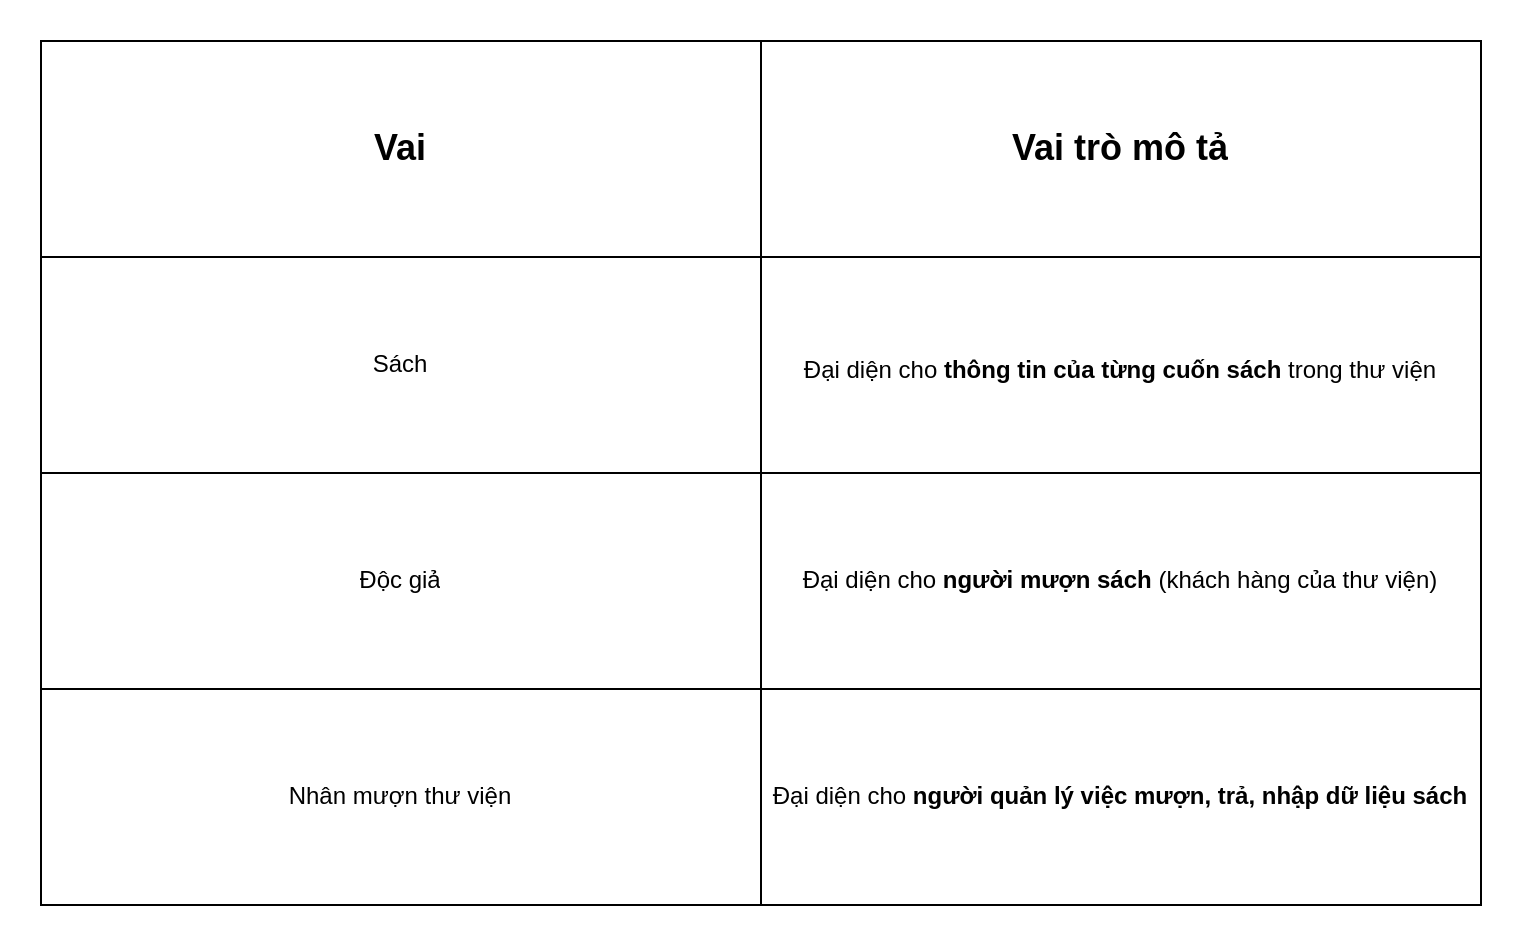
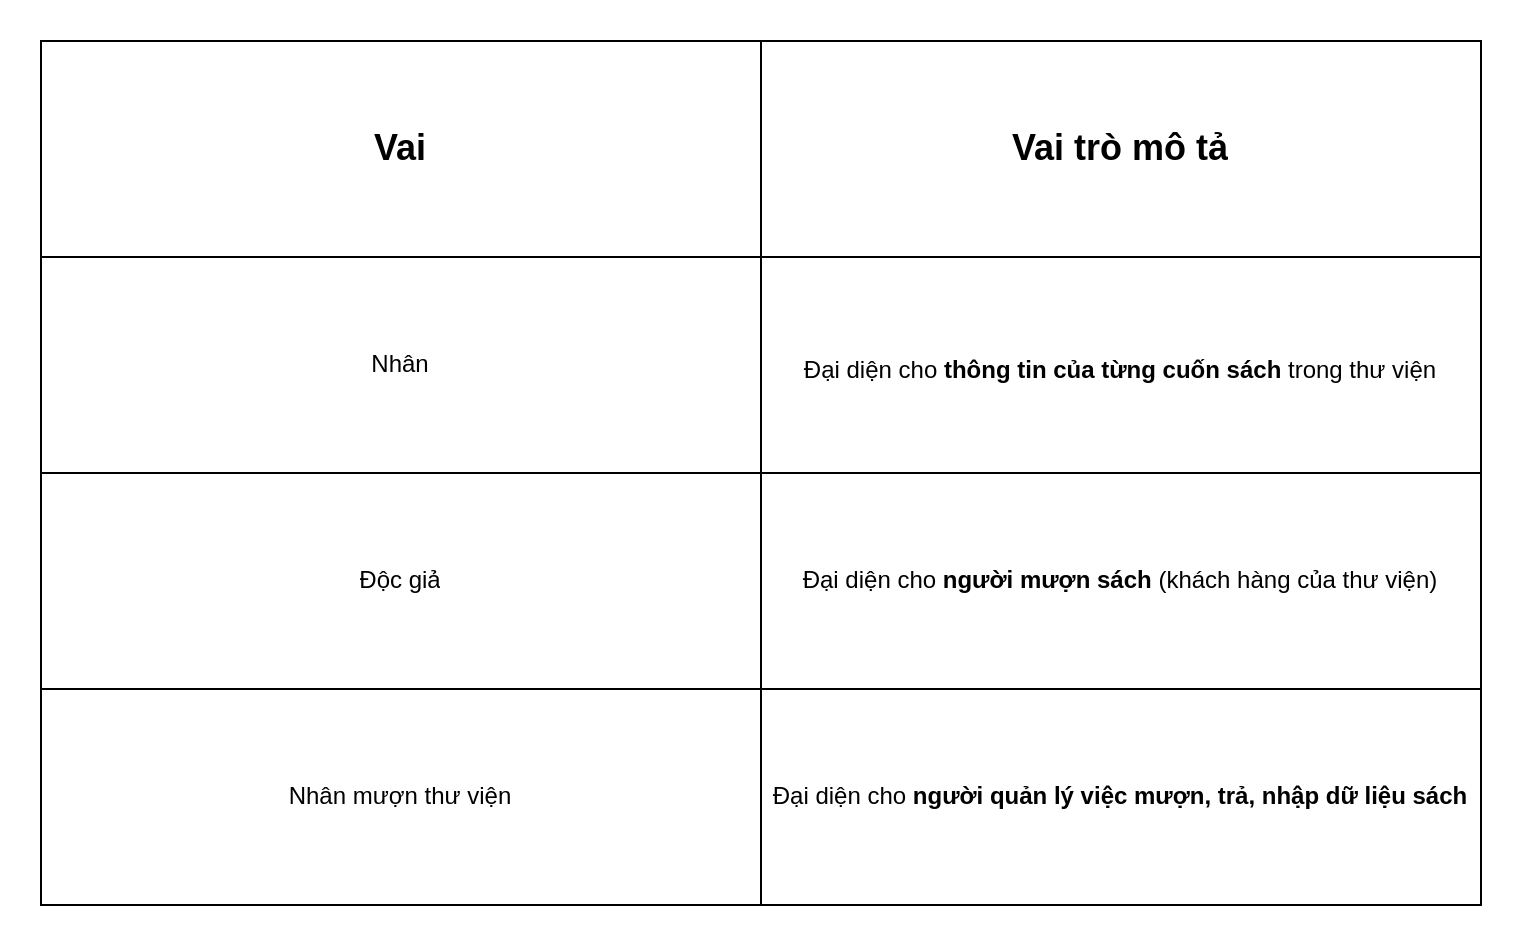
node "Sách": label "Sách" -> "Nhân"
